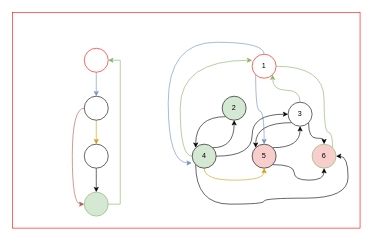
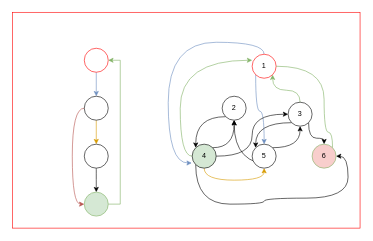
node "2": fillcolor #d5e8d4 -> #ffffff
node "5": fillcolor #f8cecc -> #ffffff
edge "5" -> "6": now "5" -> "2"
